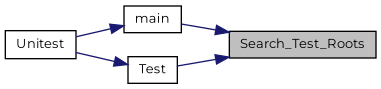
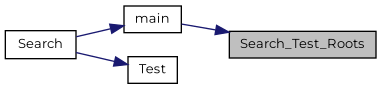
node "Unitest": label "Unitest" -> "Search"
edge "Test" -> "Search_Test_Roots": removed
